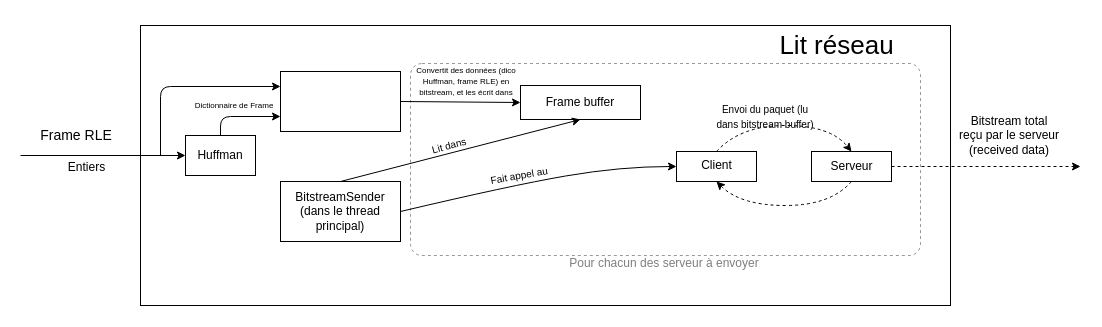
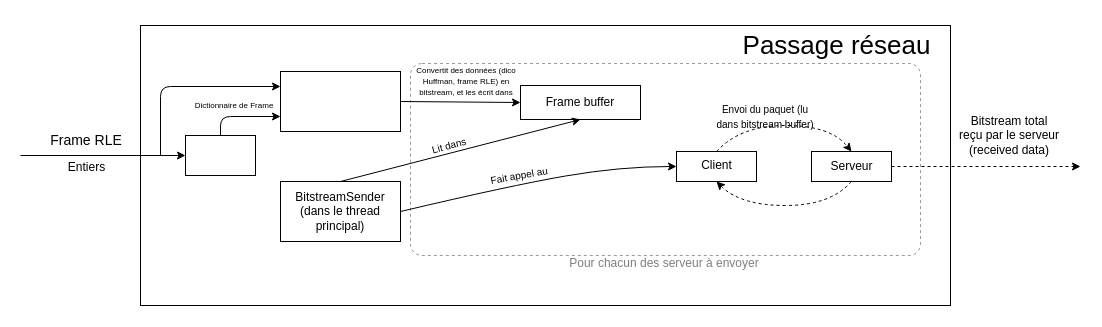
node "Lit réseau": label "Lit réseau" -> "Passage réseau"
node "Frame RLE": moved (77, 136) -> (87, 141)
node "Huffman": removed
